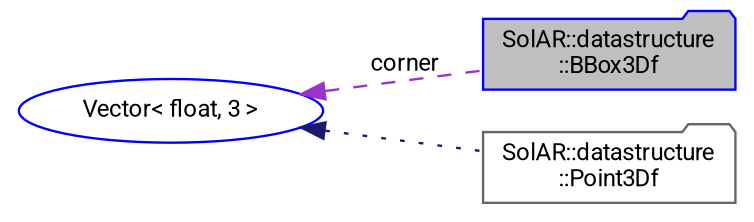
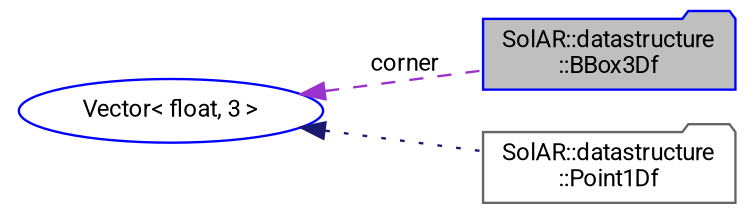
node "SolAR::datastructure ::Point3Df": label "SolAR::datastructure ::Point3Df" -> "SolAR::datastructure ::Point1Df"
